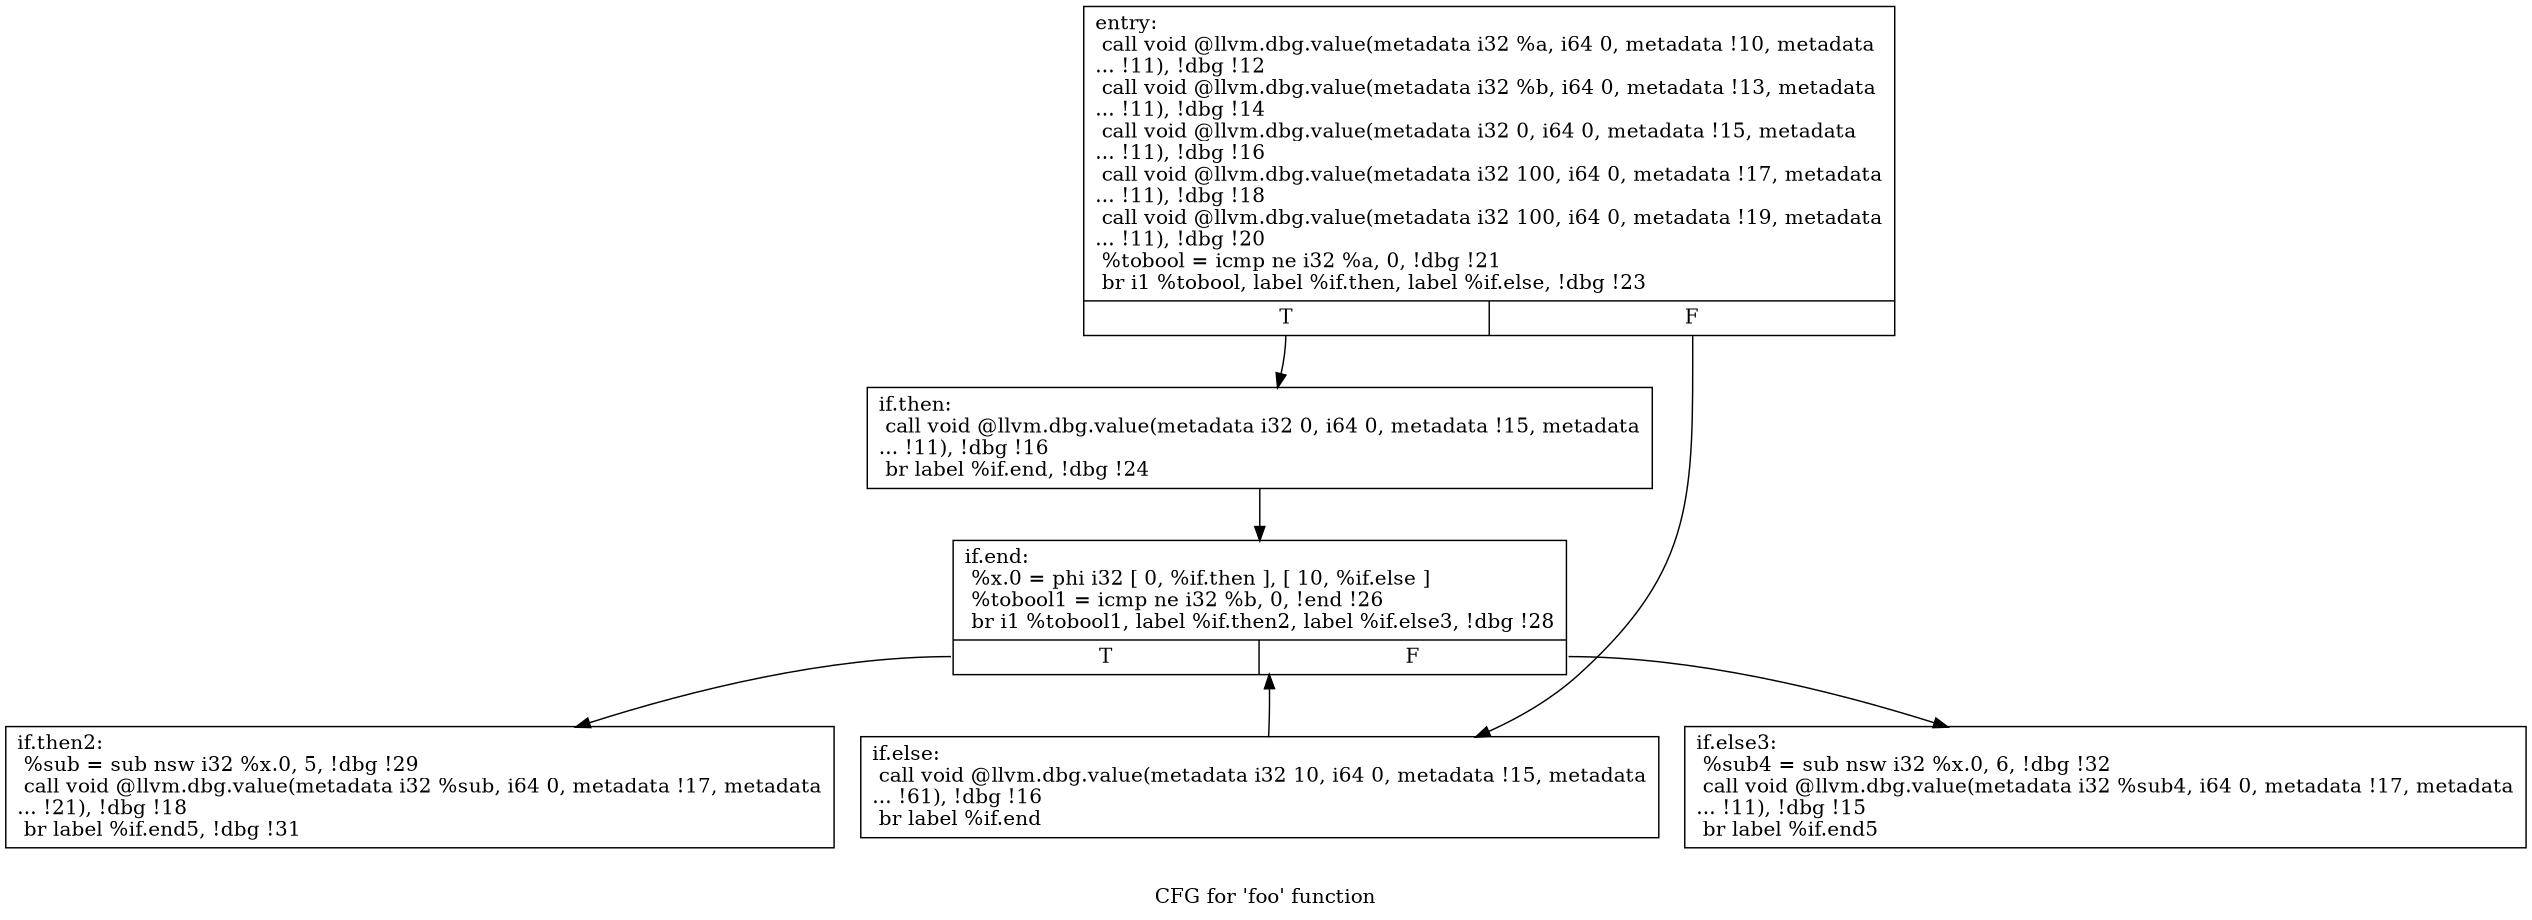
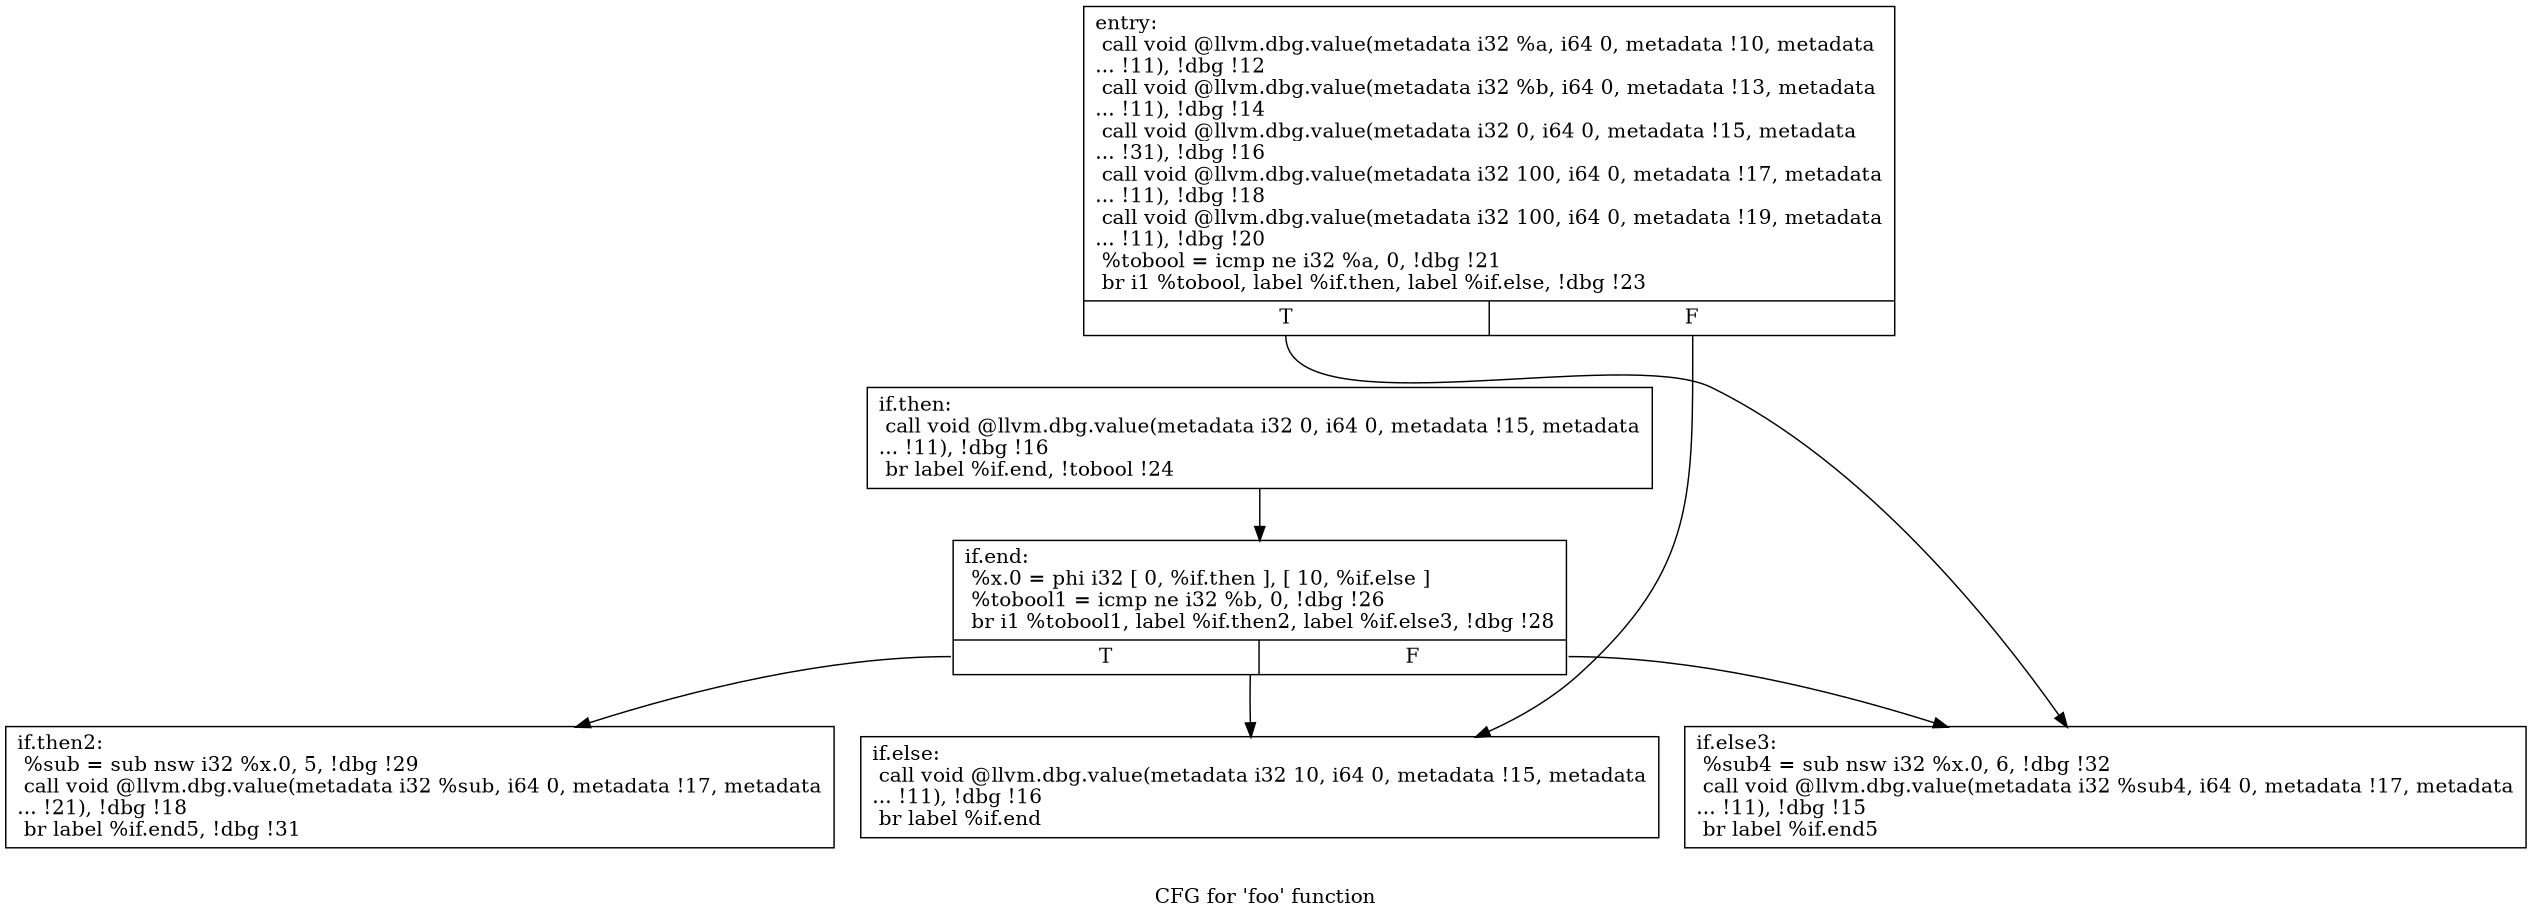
node "entry:": text "... !11), !dbg !16" -> "... !31), !dbg !16"
edge "entry:" -> "if.then:": now "entry:" -> "if.else3:"
node "if.then:": text "br label %if.end, !dbg !24" -> "br label %if.end, !tobool !24"
node "if.end:": text "%tobool1 = icmp ne i32 %b, 0, !end !26" -> "%tobool1 = icmp ne i32 %b, 0, !dbg !26"
edge "if.else:" -> "if.end:": reversed
node "if.else:": text "... !61), !dbg !16" -> "... !11), !dbg !16"
